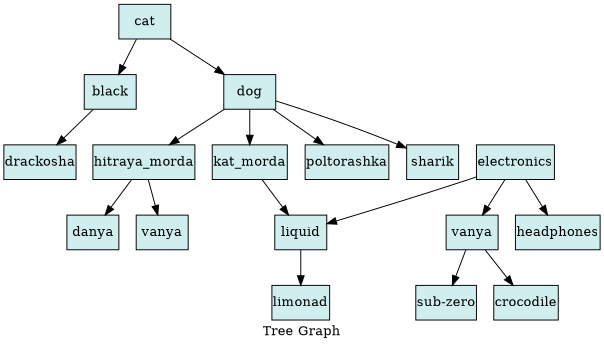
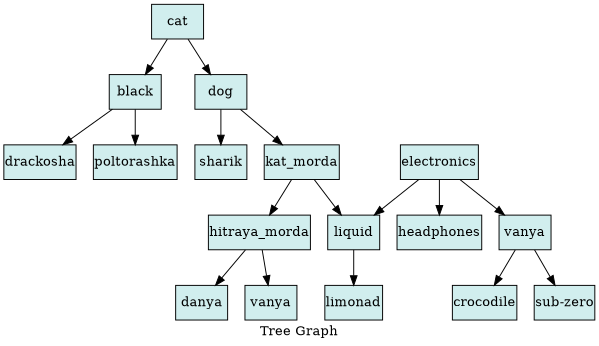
edge "dog" -> "hitraya_morda": now "kat_morda" -> "hitraya_morda"
edge "dog" -> "poltorashka": now "black" -> "poltorashka"
